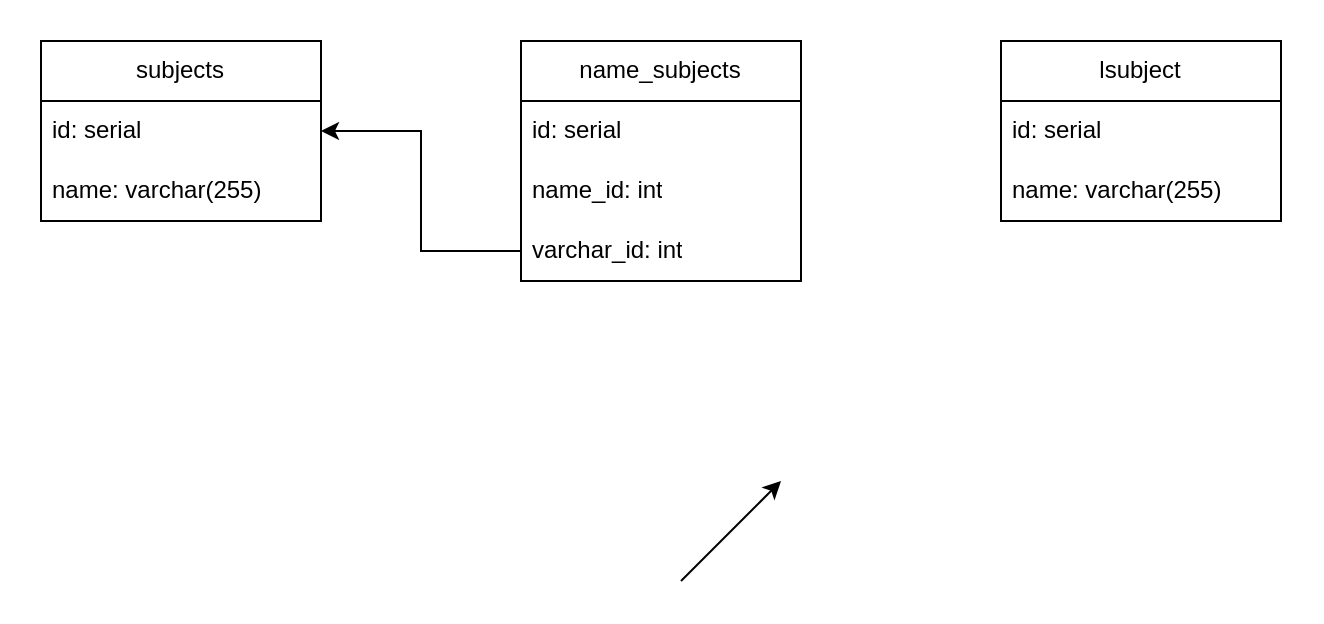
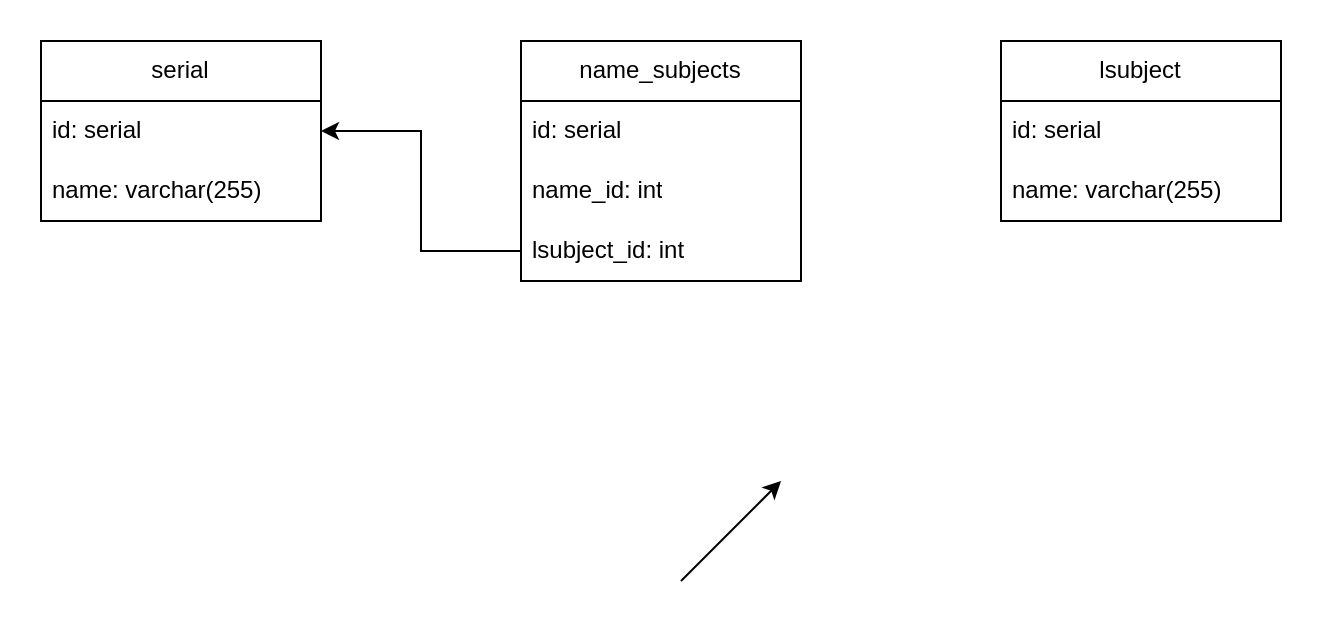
node "subjects": label "subjects" -> "serial"
node "varchar_id: int": label "varchar_id: int" -> "lsubject_id: int"
